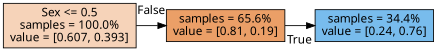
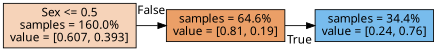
node "Sex <= 0.5 samples = 100.0% value = [0.607, 0.393]": label "Sex <= 0.5 samples = 100.0% value = [0.607, 0.393]" -> "Sex <= 0.5 samples = 160.0% value = [0.607, 0.393]"
node "samples = 65.6% value = [0.81, 0.19]": label "samples = 65.6% value = [0.81, 0.19]" -> "samples = 64.6% value = [0.81, 0.19]"
